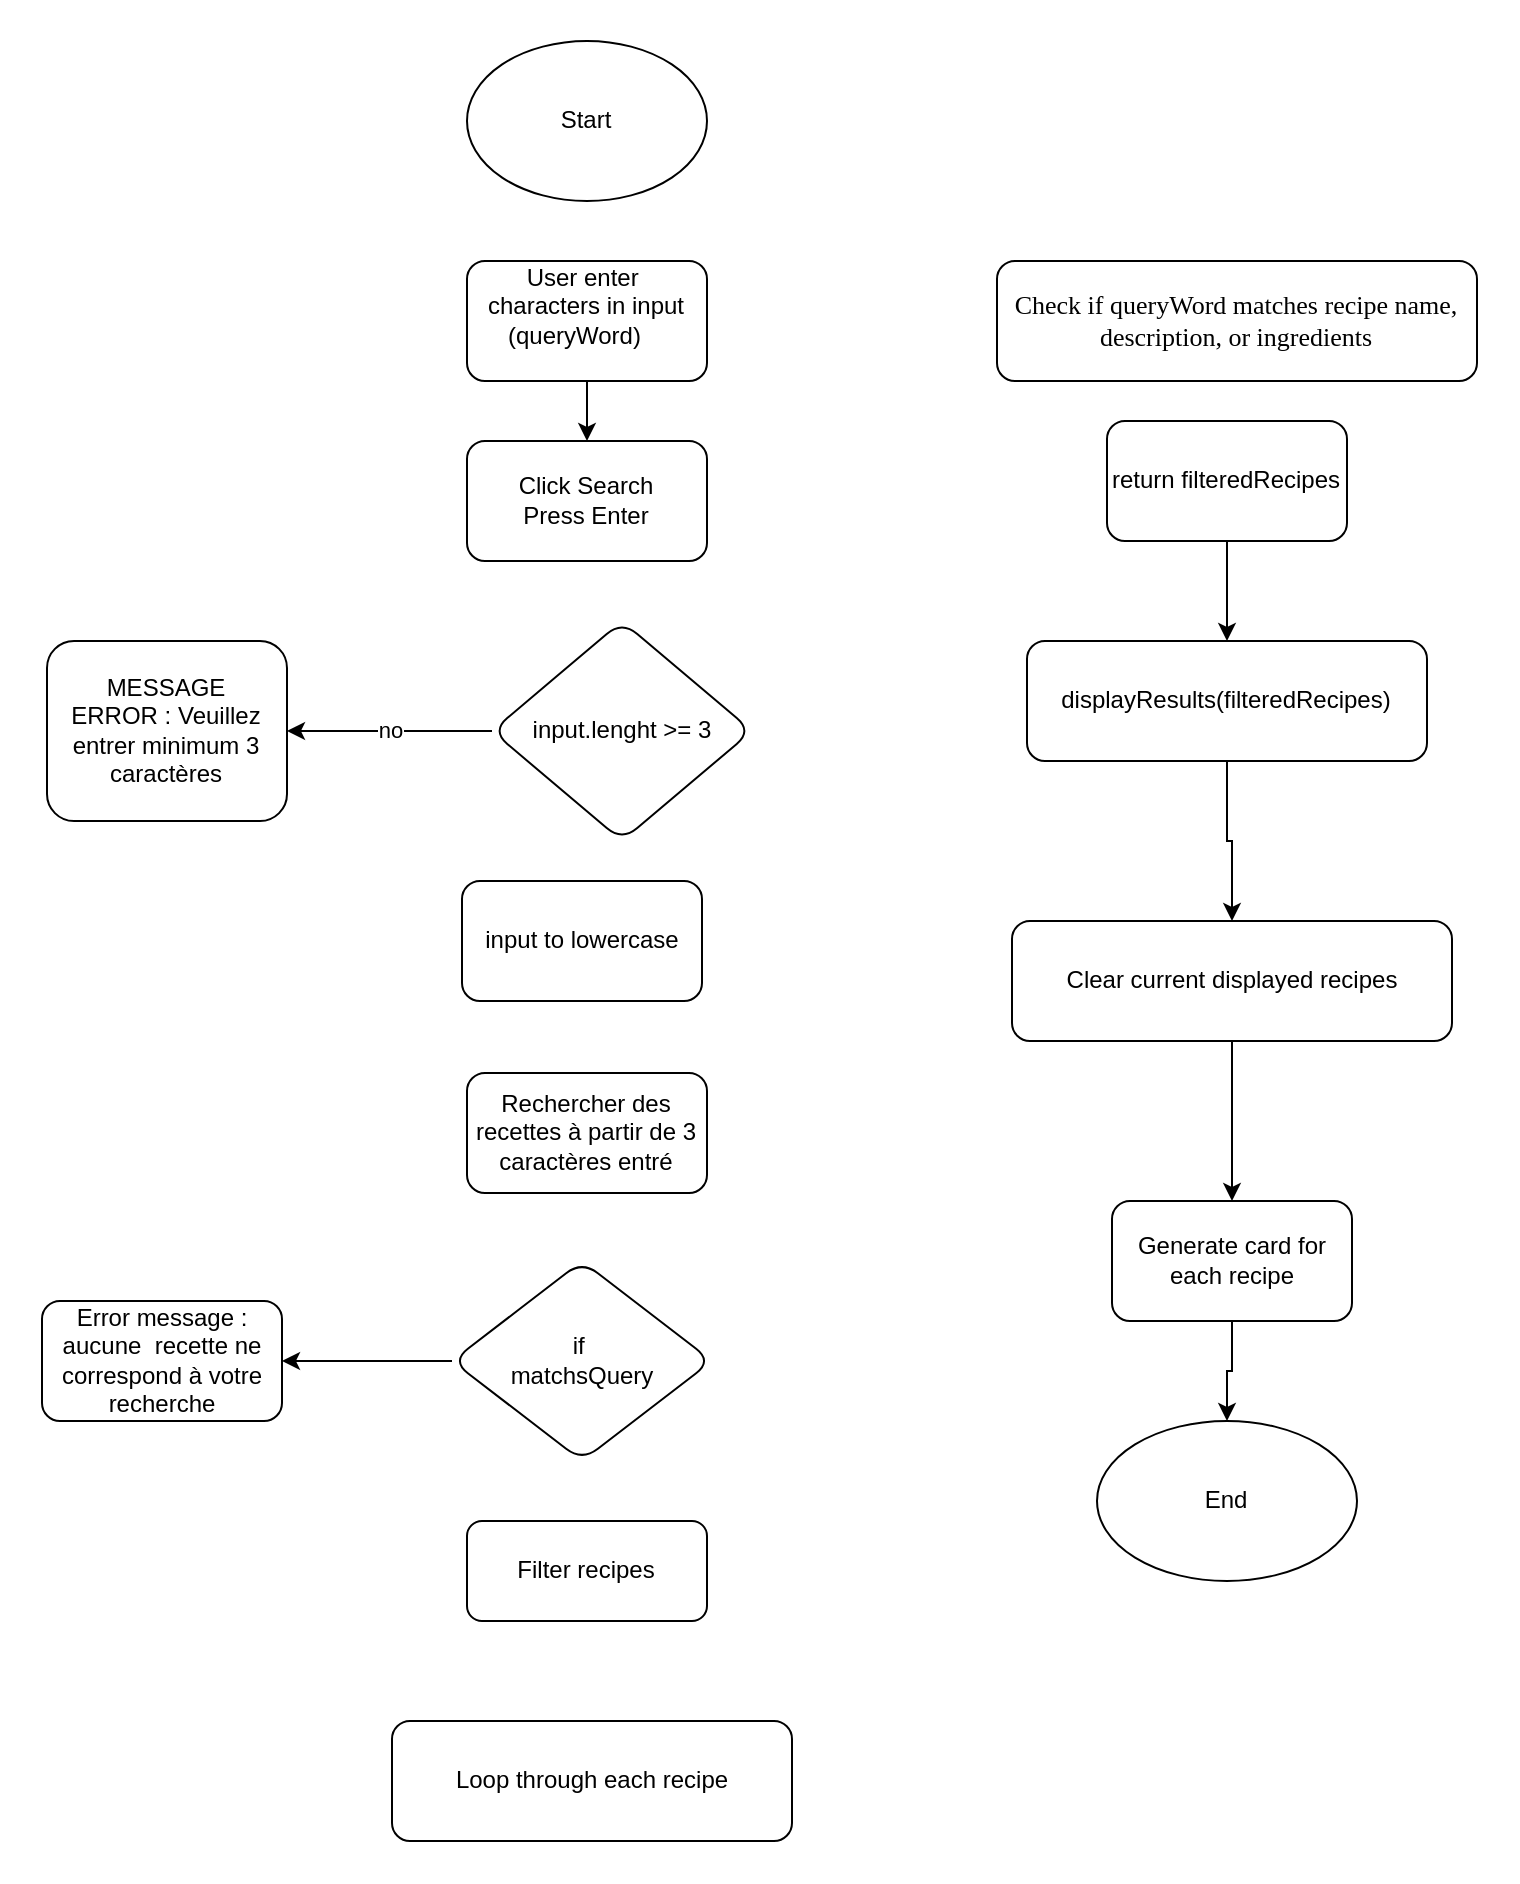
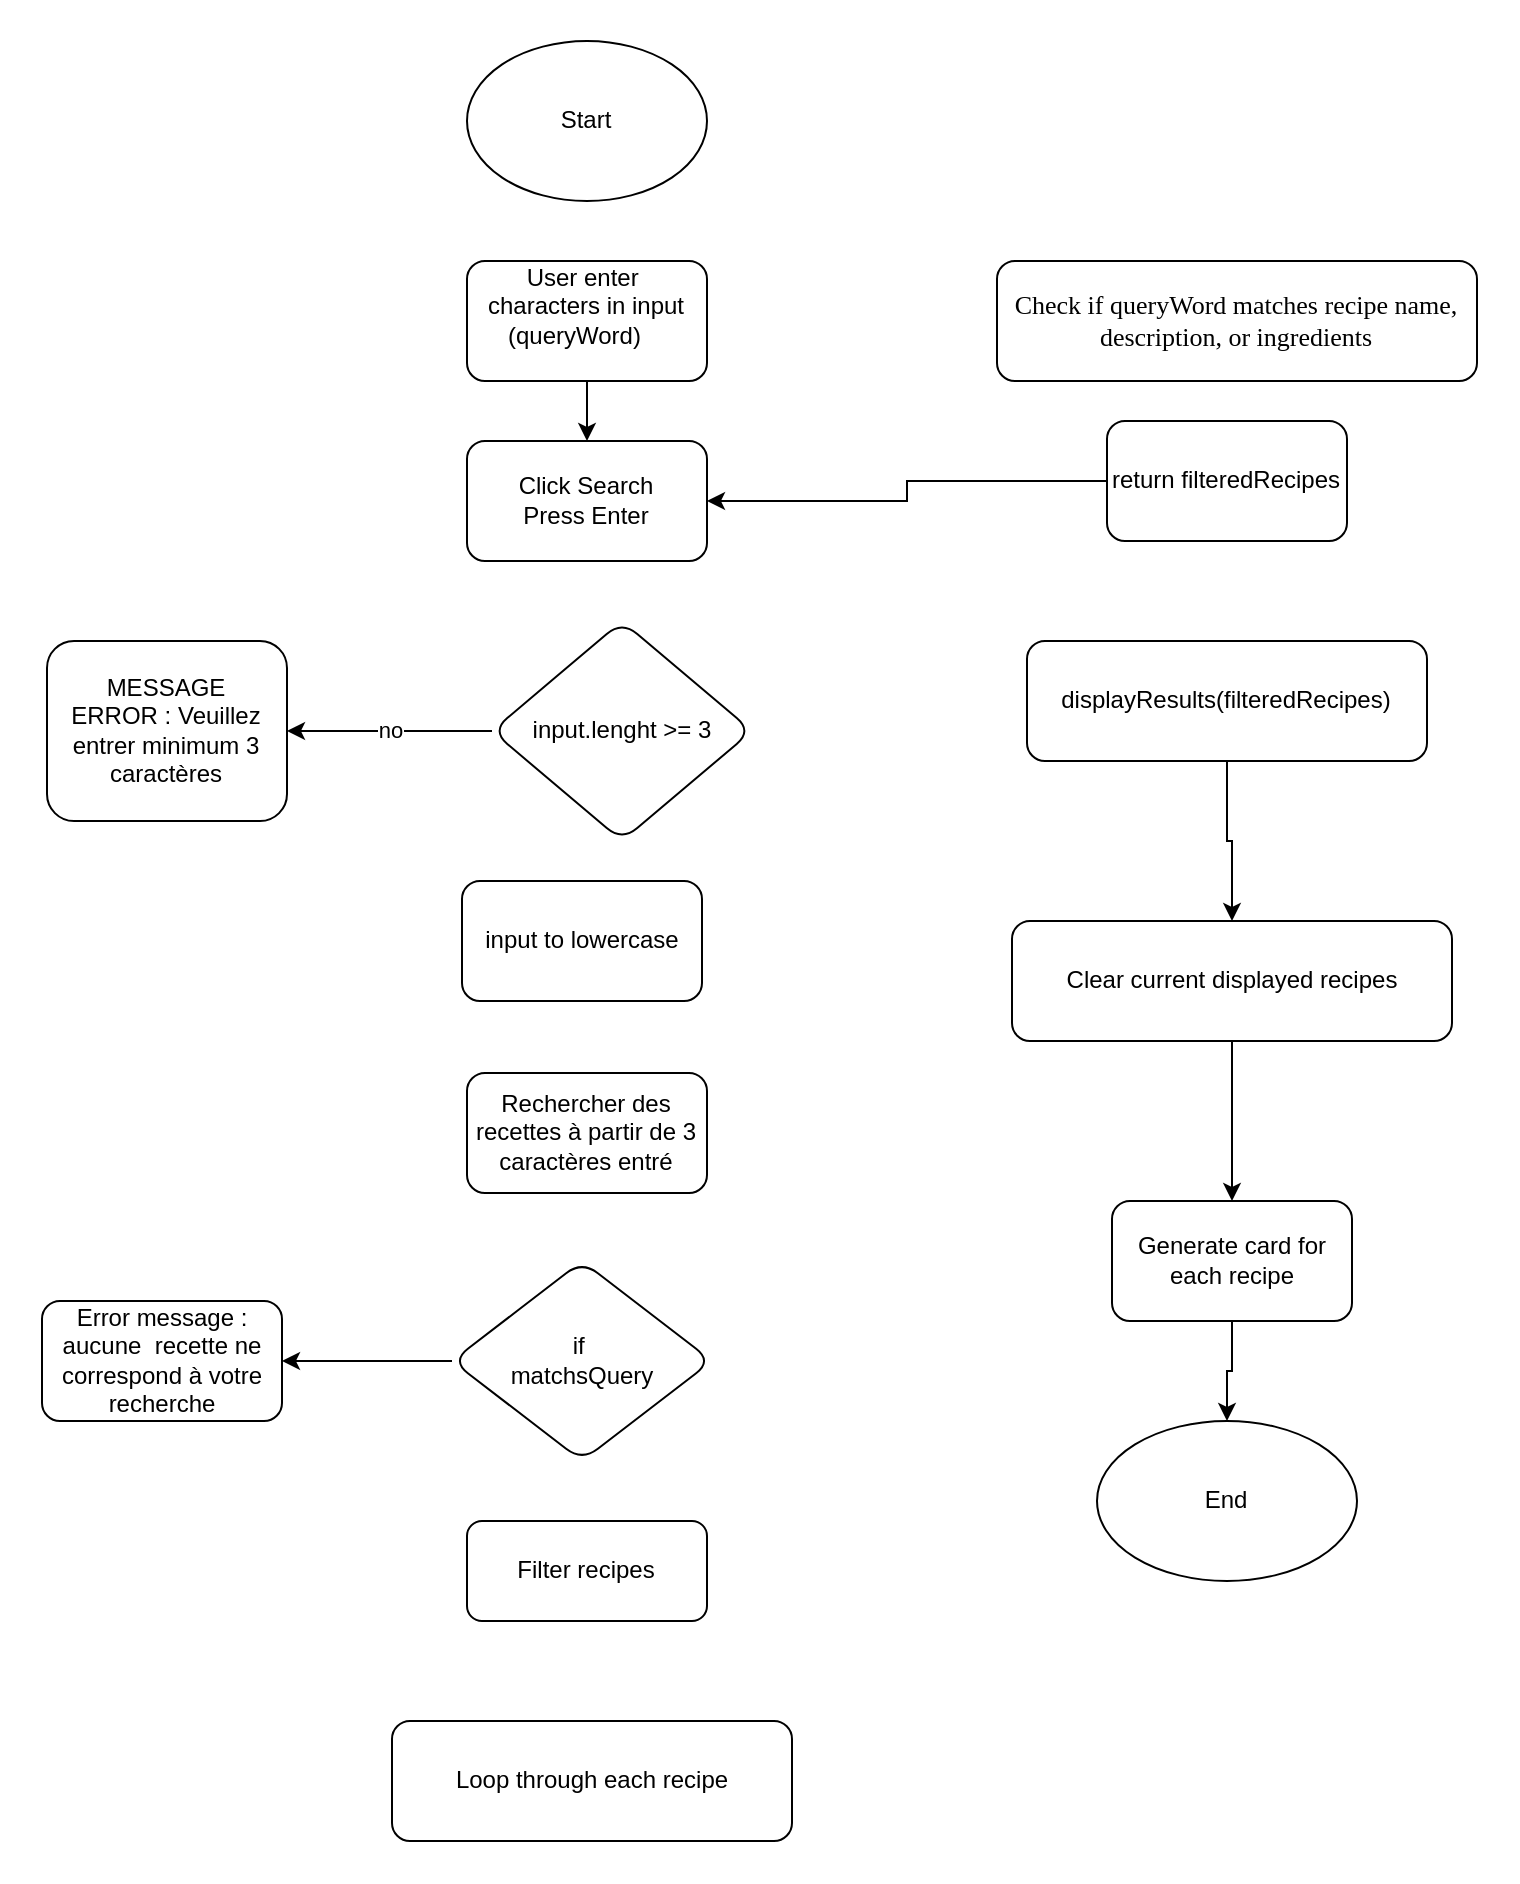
edge "return filteredRecipes" -> "displayResults(filteredRecipes)": now "return filteredRecipes" -> "Click Search Press Enter"
